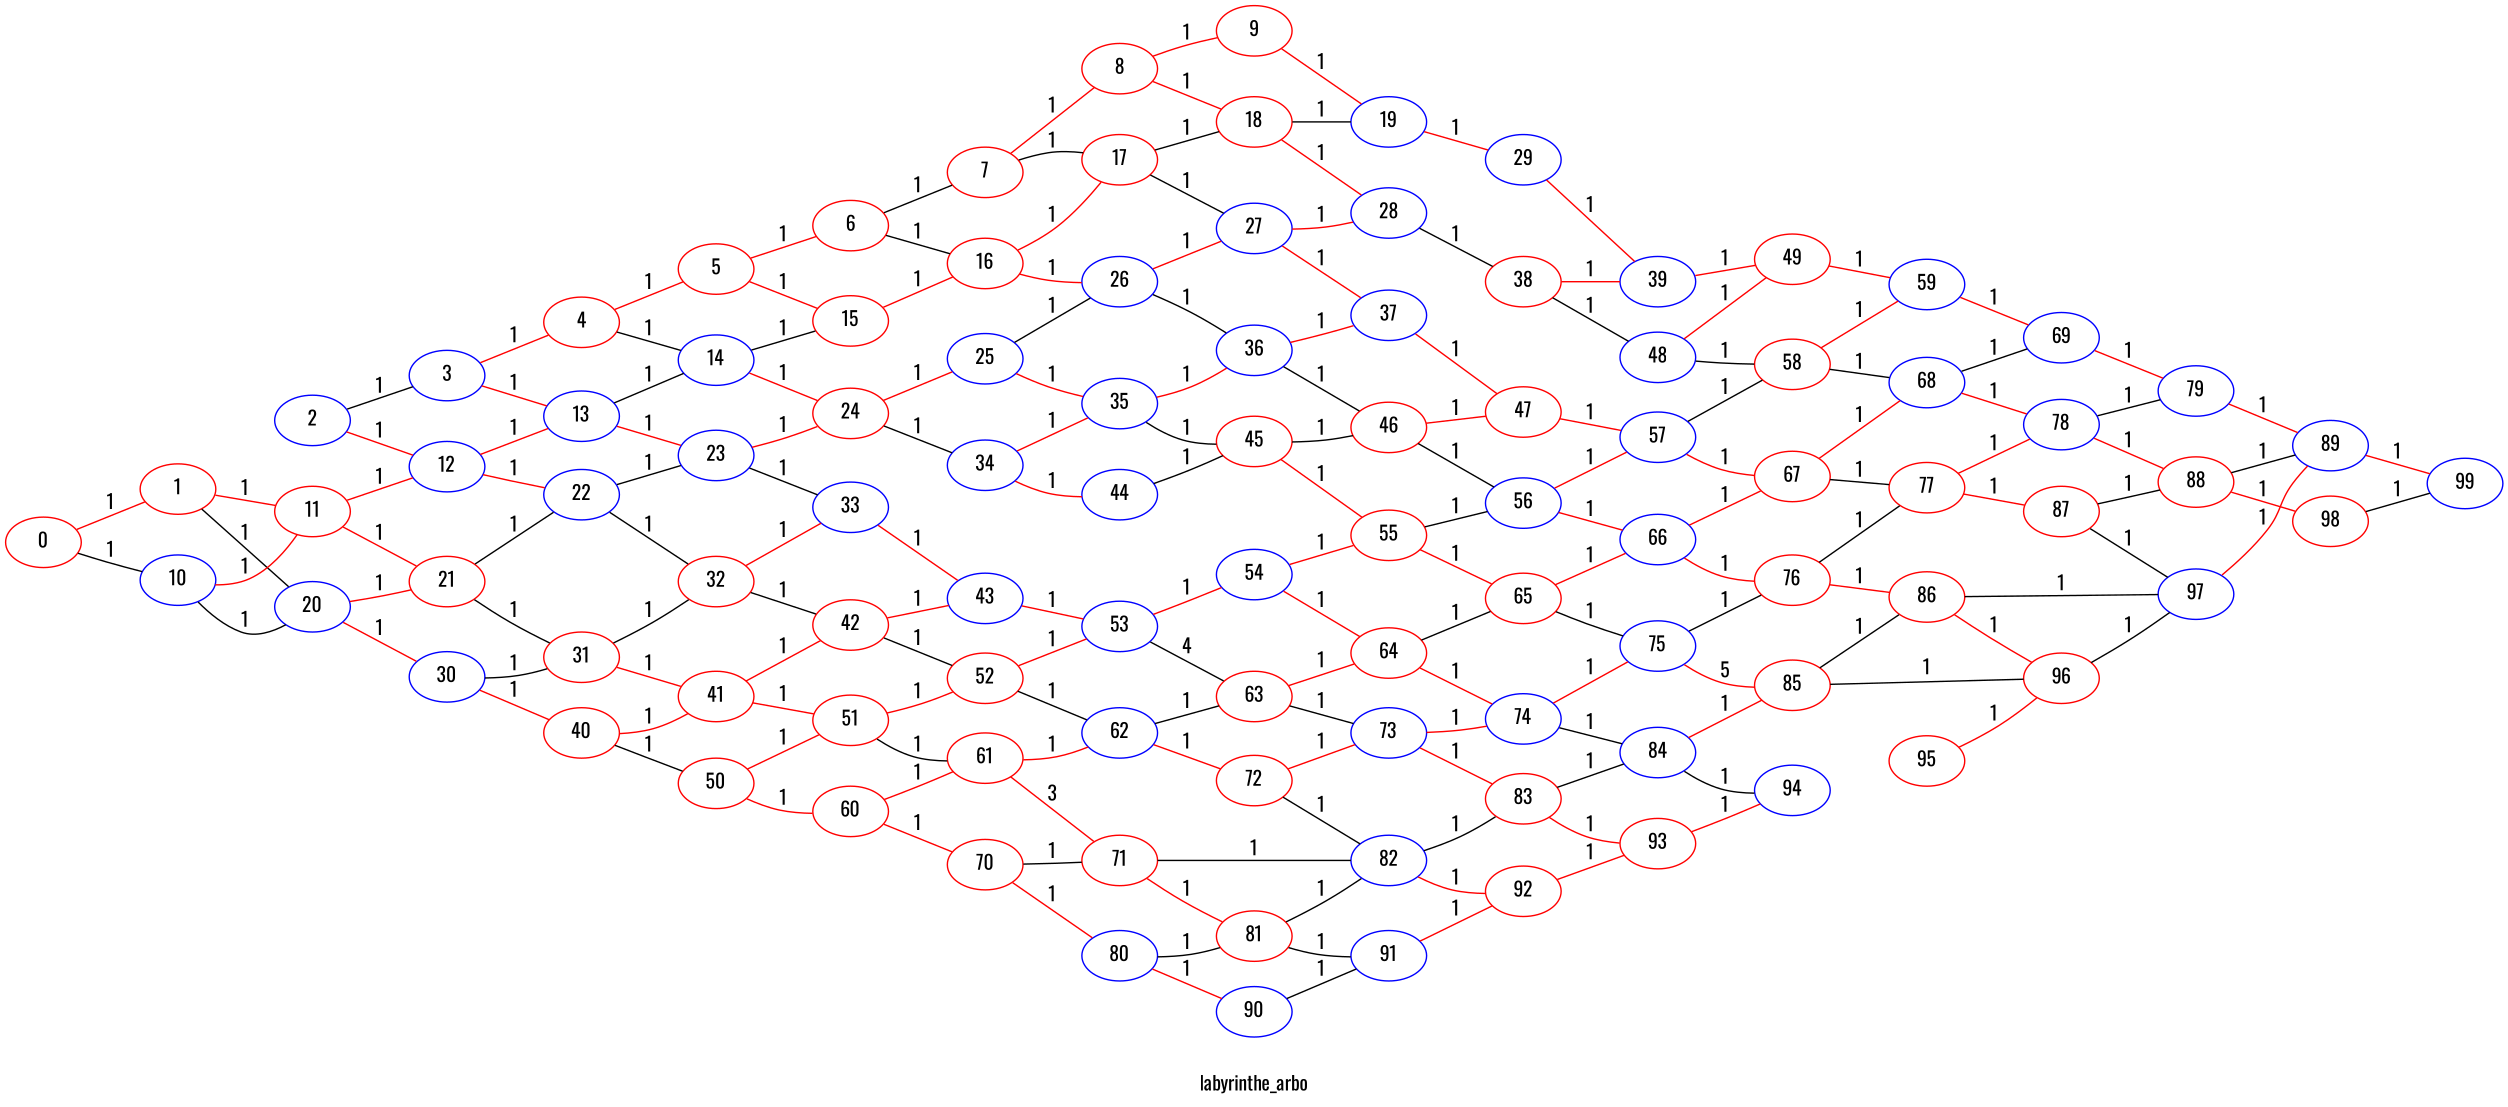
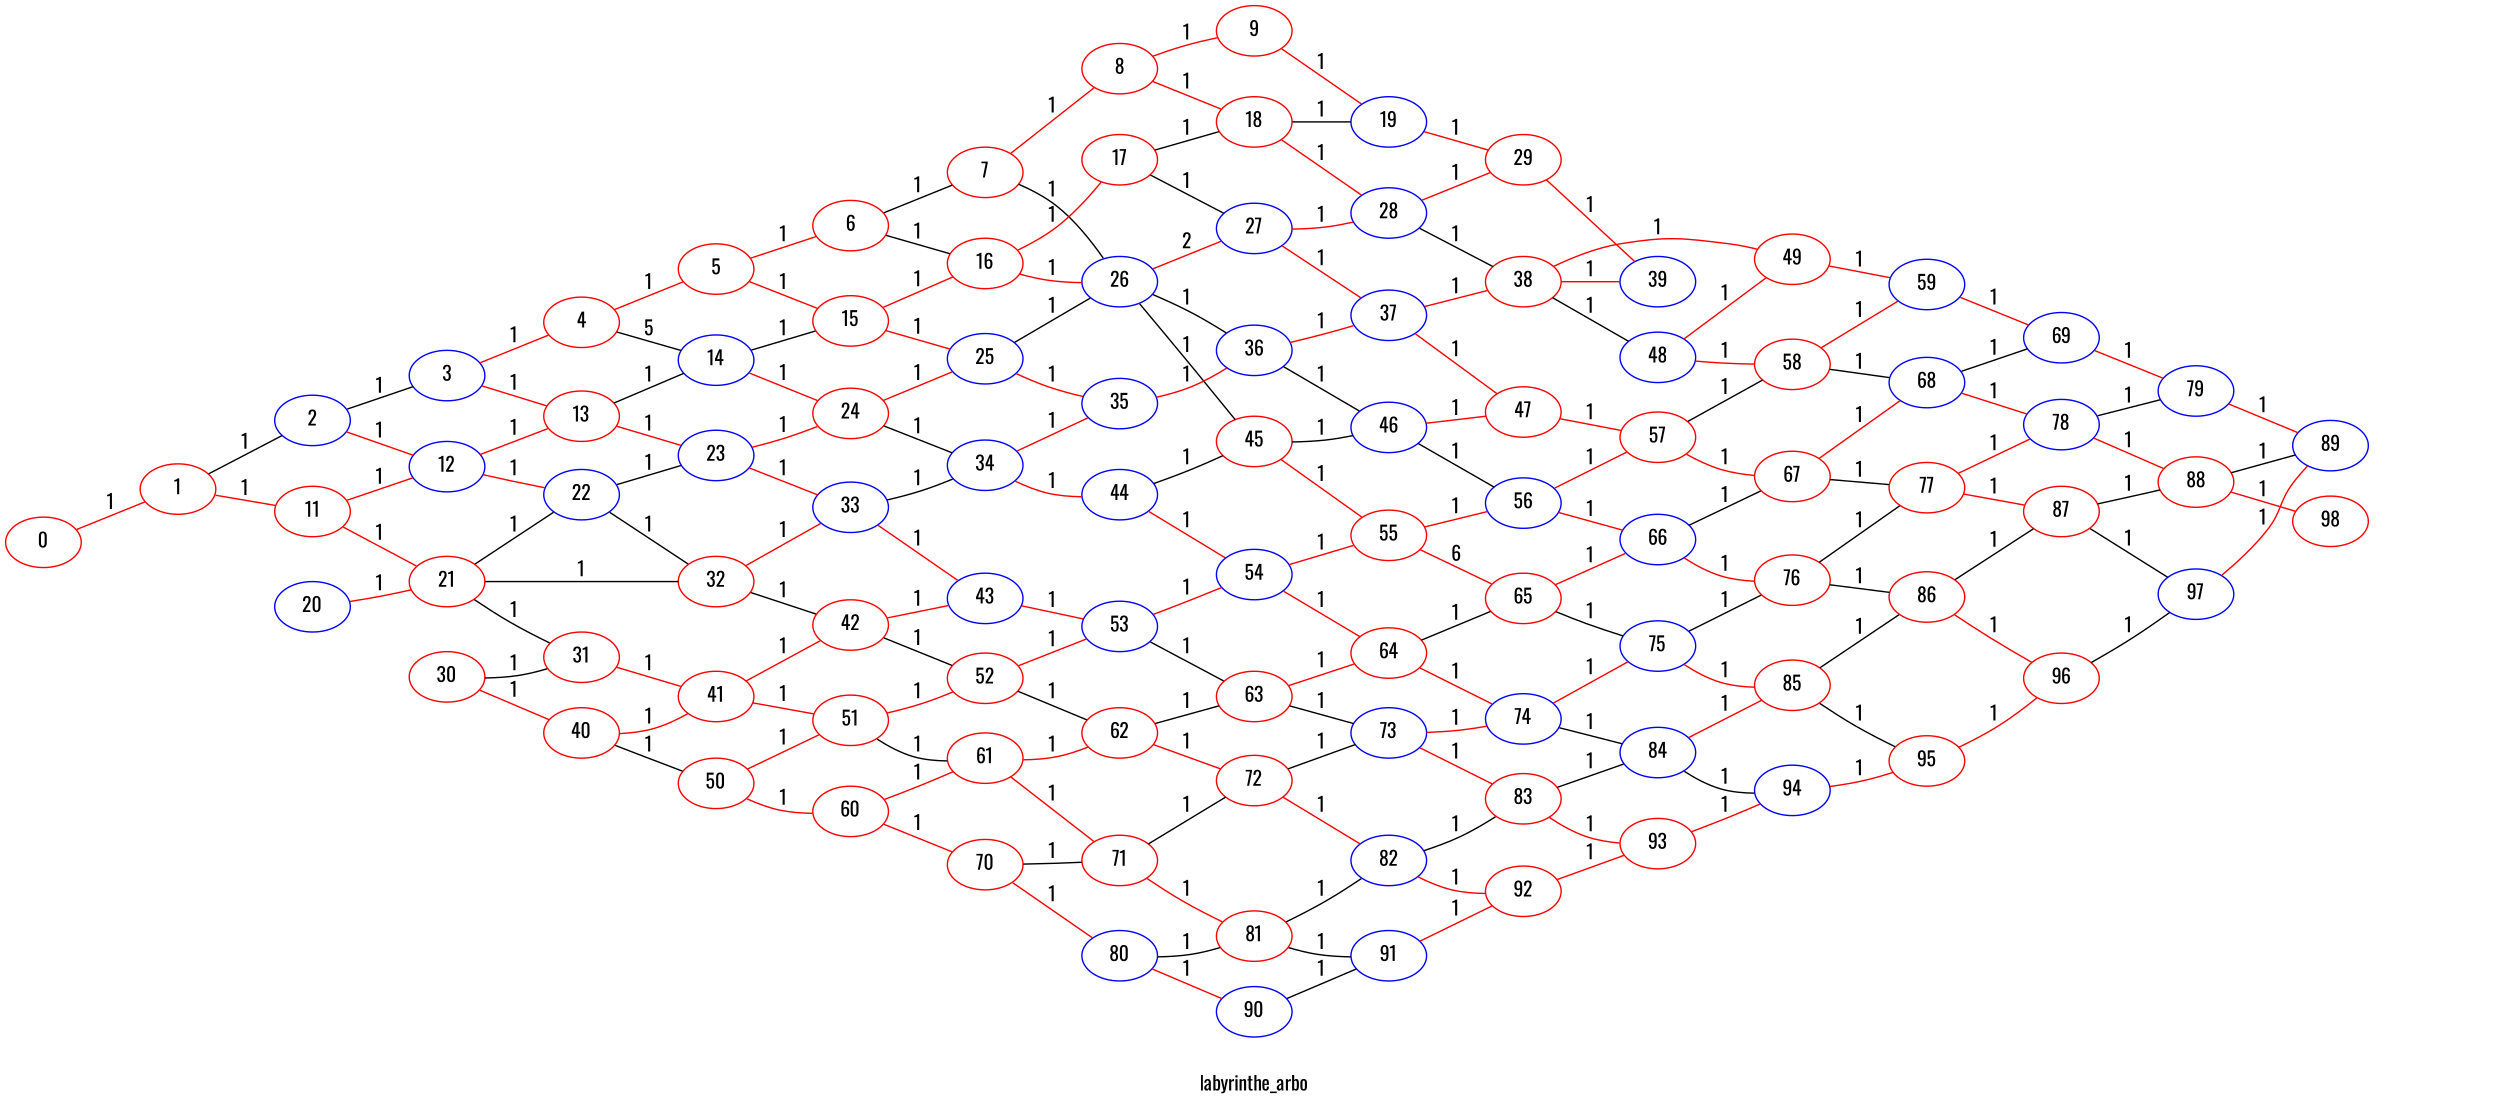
edge "17" -- "7": now "26" -- "7"
node "29": color blue -> red
edge "29" -- "28": added, label "1"
edge "27" -- "26": label "1" -> "2"
edge "49" -- "39": now "49" -- "38"
edge "38" -- "37": added, label "1"
edge "4" -- "14": label "1" -> "5"
edge "15" -- "25": added, label "1"
edge "48" -- "58": color black -> red
node "13": color blue -> red
node "46": color red -> blue
node "57": color blue -> red
edge "35" -- "45": now "26" -- "45"
edge "23" -- "33": color black -> red
node "99": removed
edge "34" -- "33": added, label "1"
edge "67" -- "66": color red -> black
edge "56" -- "55": color black -> red
edge "44" -- "54": added, label "1"
edge "1" -- "20": now "1" -- "2"
edge "55" -- "65": label "1" -> "6"
node "10": removed
edge "76" -- "86": color red -> black
edge "97" -- "86": now "87" -- "86"
edge "32" -- "31": now "32" -- "21"
edge "20" -- "30": removed, label "1"
edge "53" -- "63": label "4" -> "1"
edge "75" -- "85": label "5" -> "1"
node "30": color blue -> red
edge "96" -- "85": now "95" -- "85"
node "62": color blue -> red
edge "73" -- "72": color red -> black
edge "95" -- "94": added, label "1"
edge "61" -- "71": label "3" -> "1"
edge "72" -- "82": color black -> red
edge "71" -- "82": now "71" -- "72"
